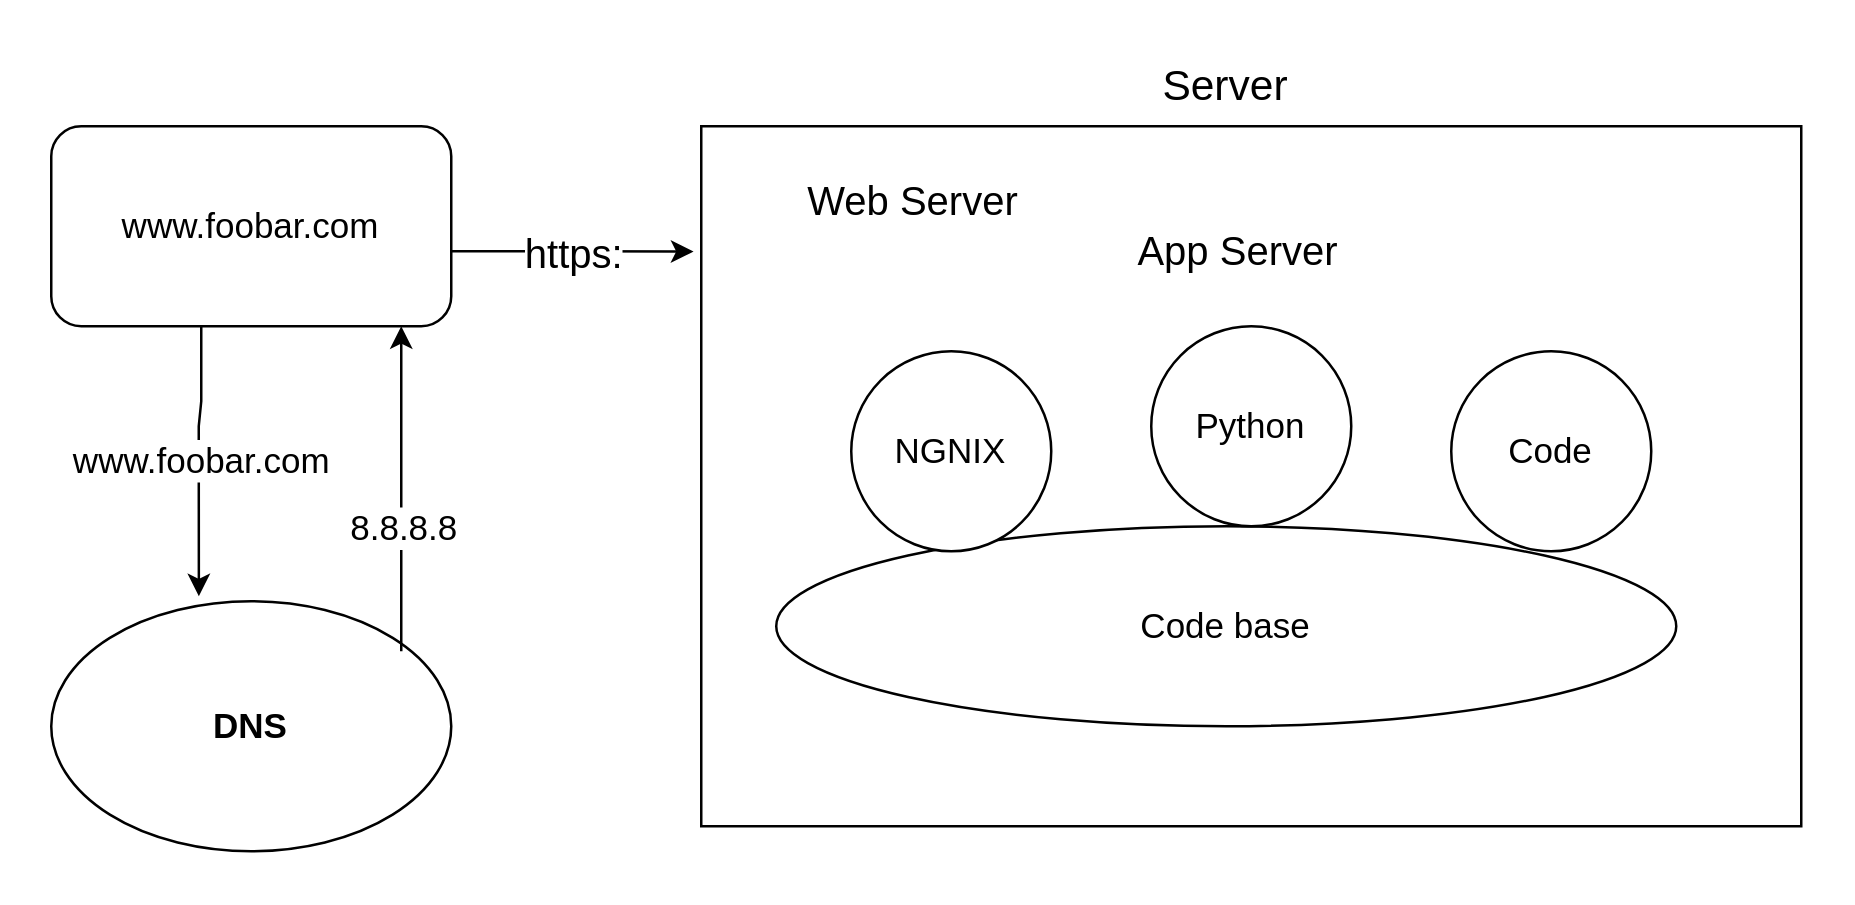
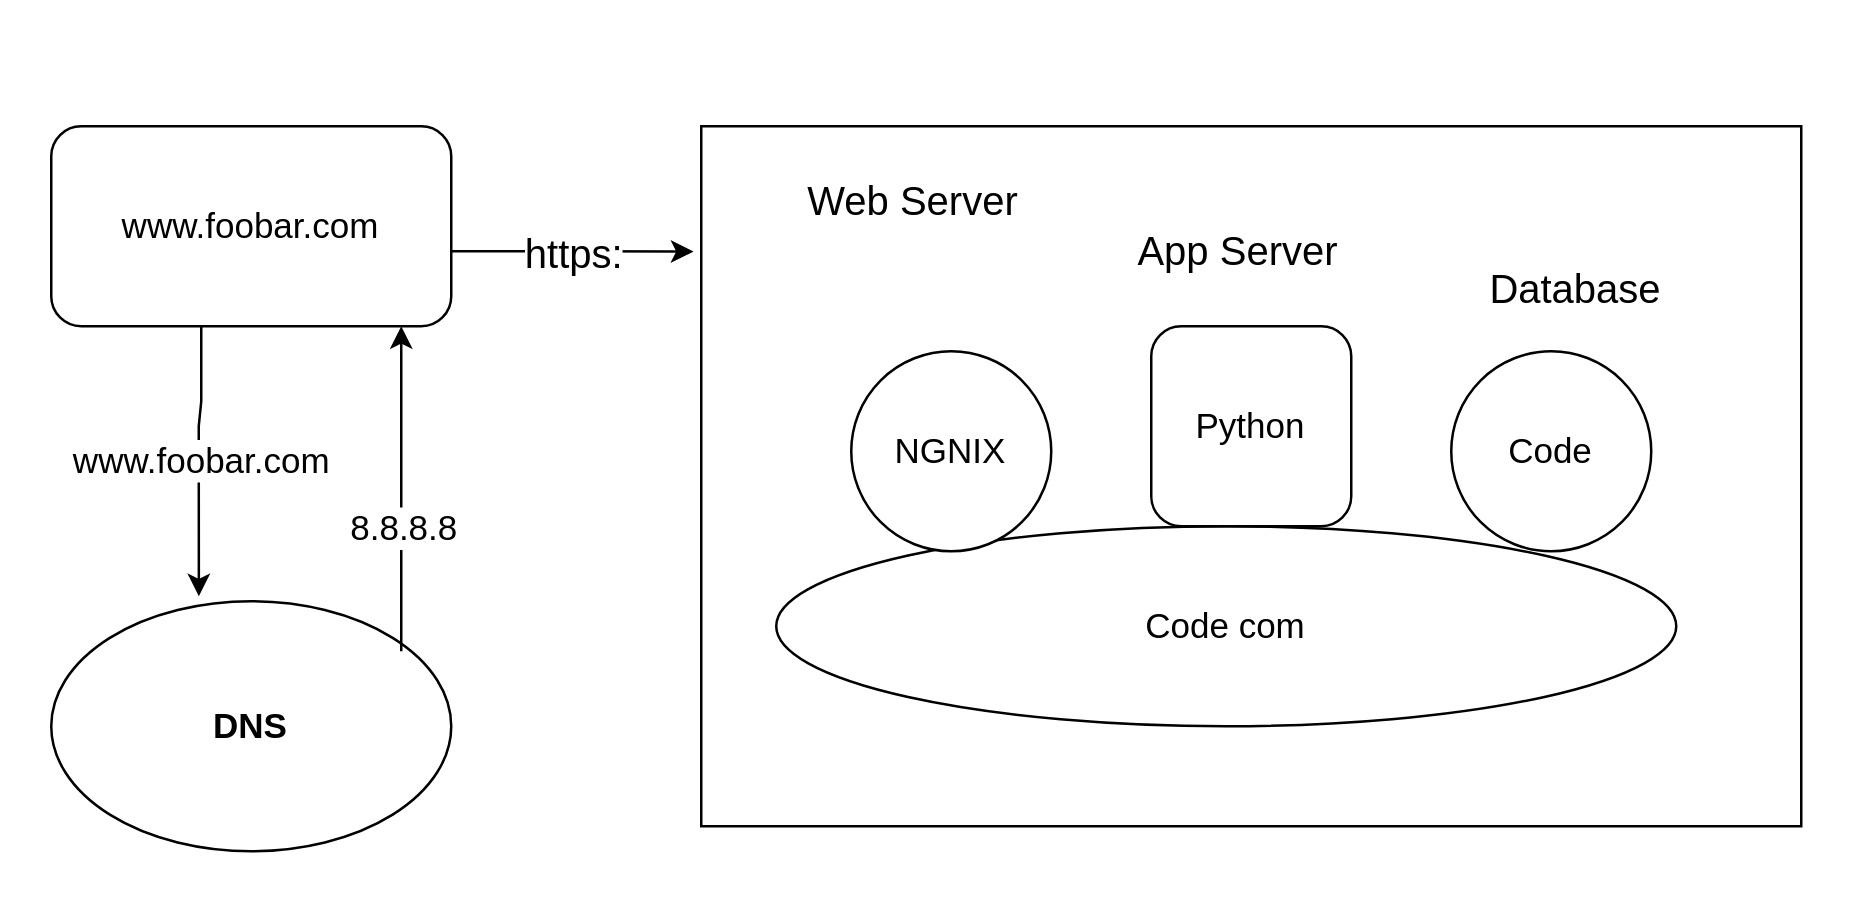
node "Server": removed
node "Database": added
node "Python": shape ellipse -> rounded rectangle
node "Code base": label "Code base" -> "Code com"
